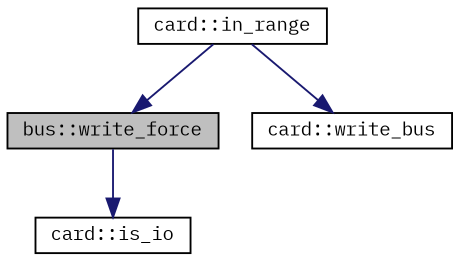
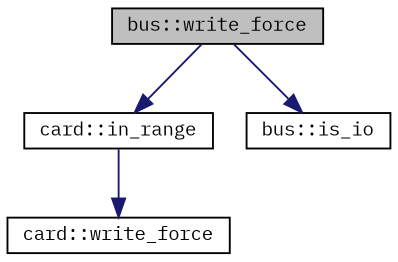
edge "card::in_range" -> "bus::write_force": reversed
node "card::write_bus": label "card::write_bus" -> "card::write_force"
node "card::is_io": label "card::is_io" -> "bus::is_io"
